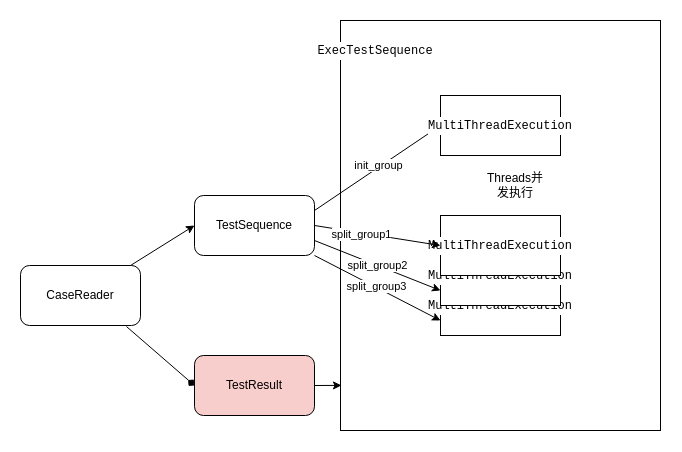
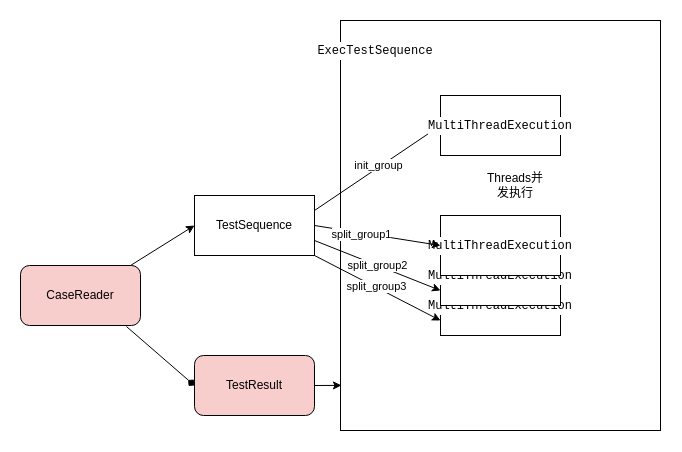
node "TestSequence": shape rounded rectangle -> rectangle
node "CaseReader": fillcolor #ffffff -> #f8cecc
